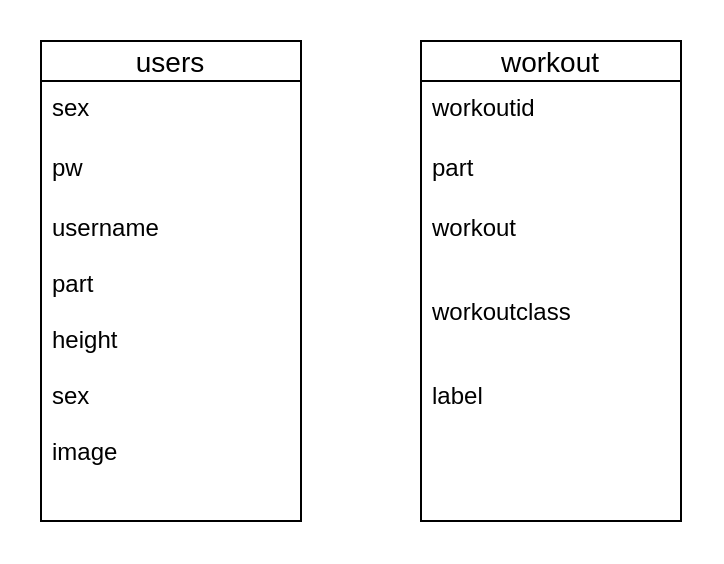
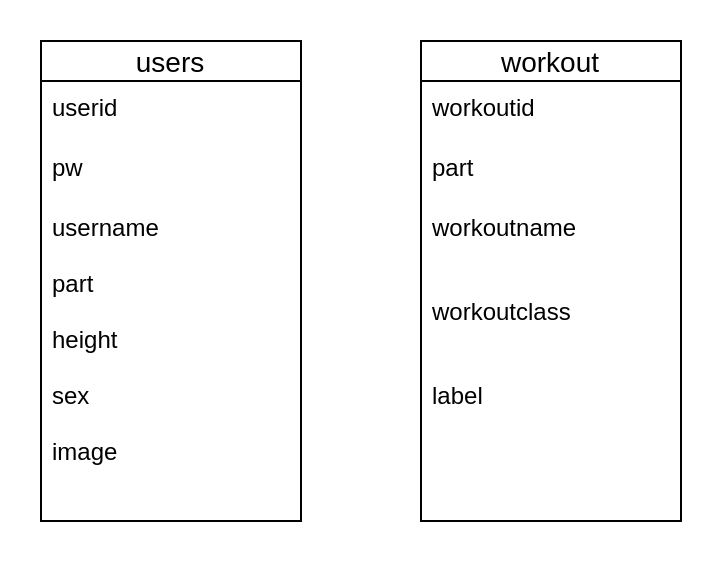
node "sex": label "sex" -> "userid"
node "workout workoutclass label": label "workout workoutclass label" -> "workoutname workoutclass label"
